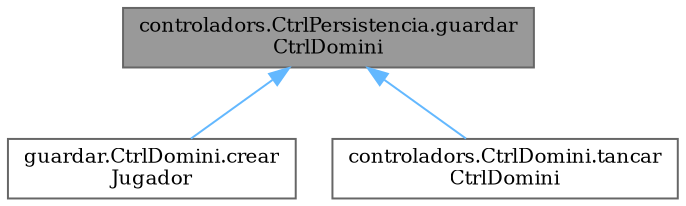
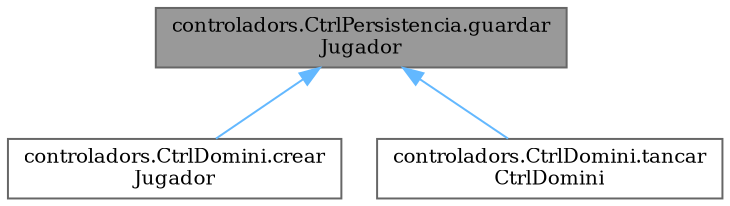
node "controladors.CtrlPersistencia.guardar CtrlDomini": label "controladors.CtrlPersistencia.guardar CtrlDomini" -> "controladors.CtrlPersistencia.guardar Jugador"
node "guardar.CtrlDomini.crear Jugador": label "guardar.CtrlDomini.crear Jugador" -> "controladors.CtrlDomini.crear Jugador"
